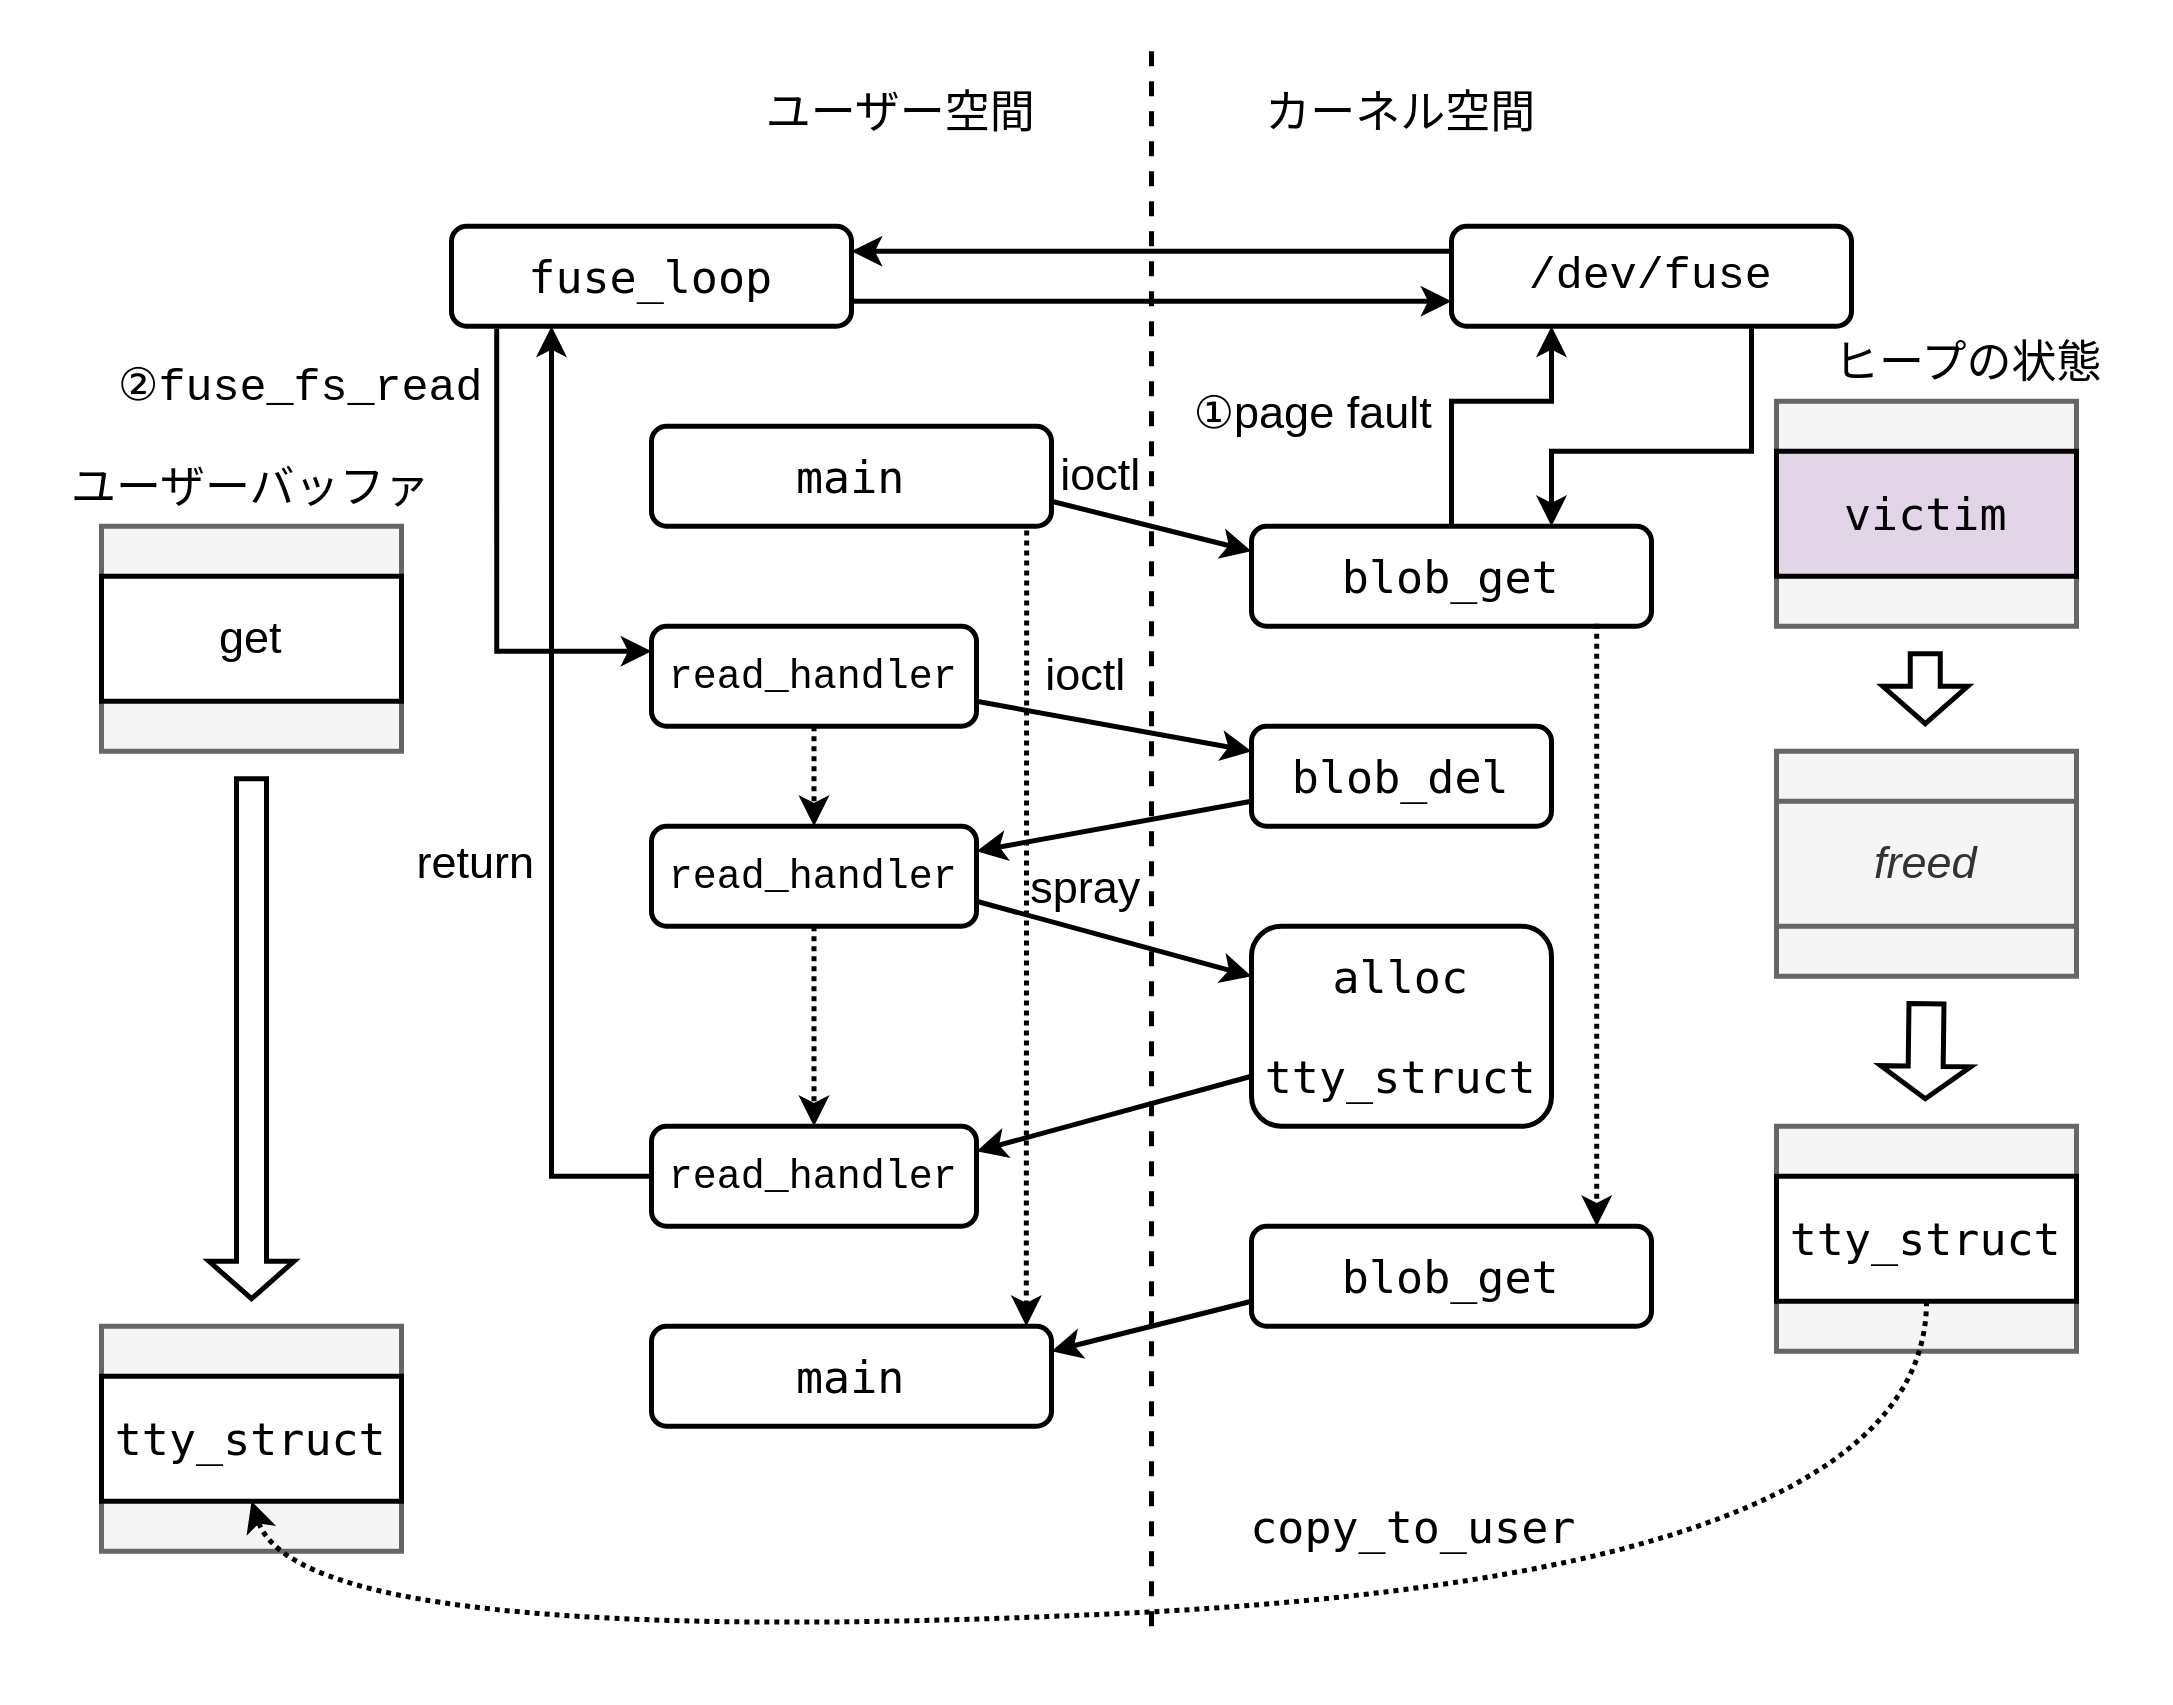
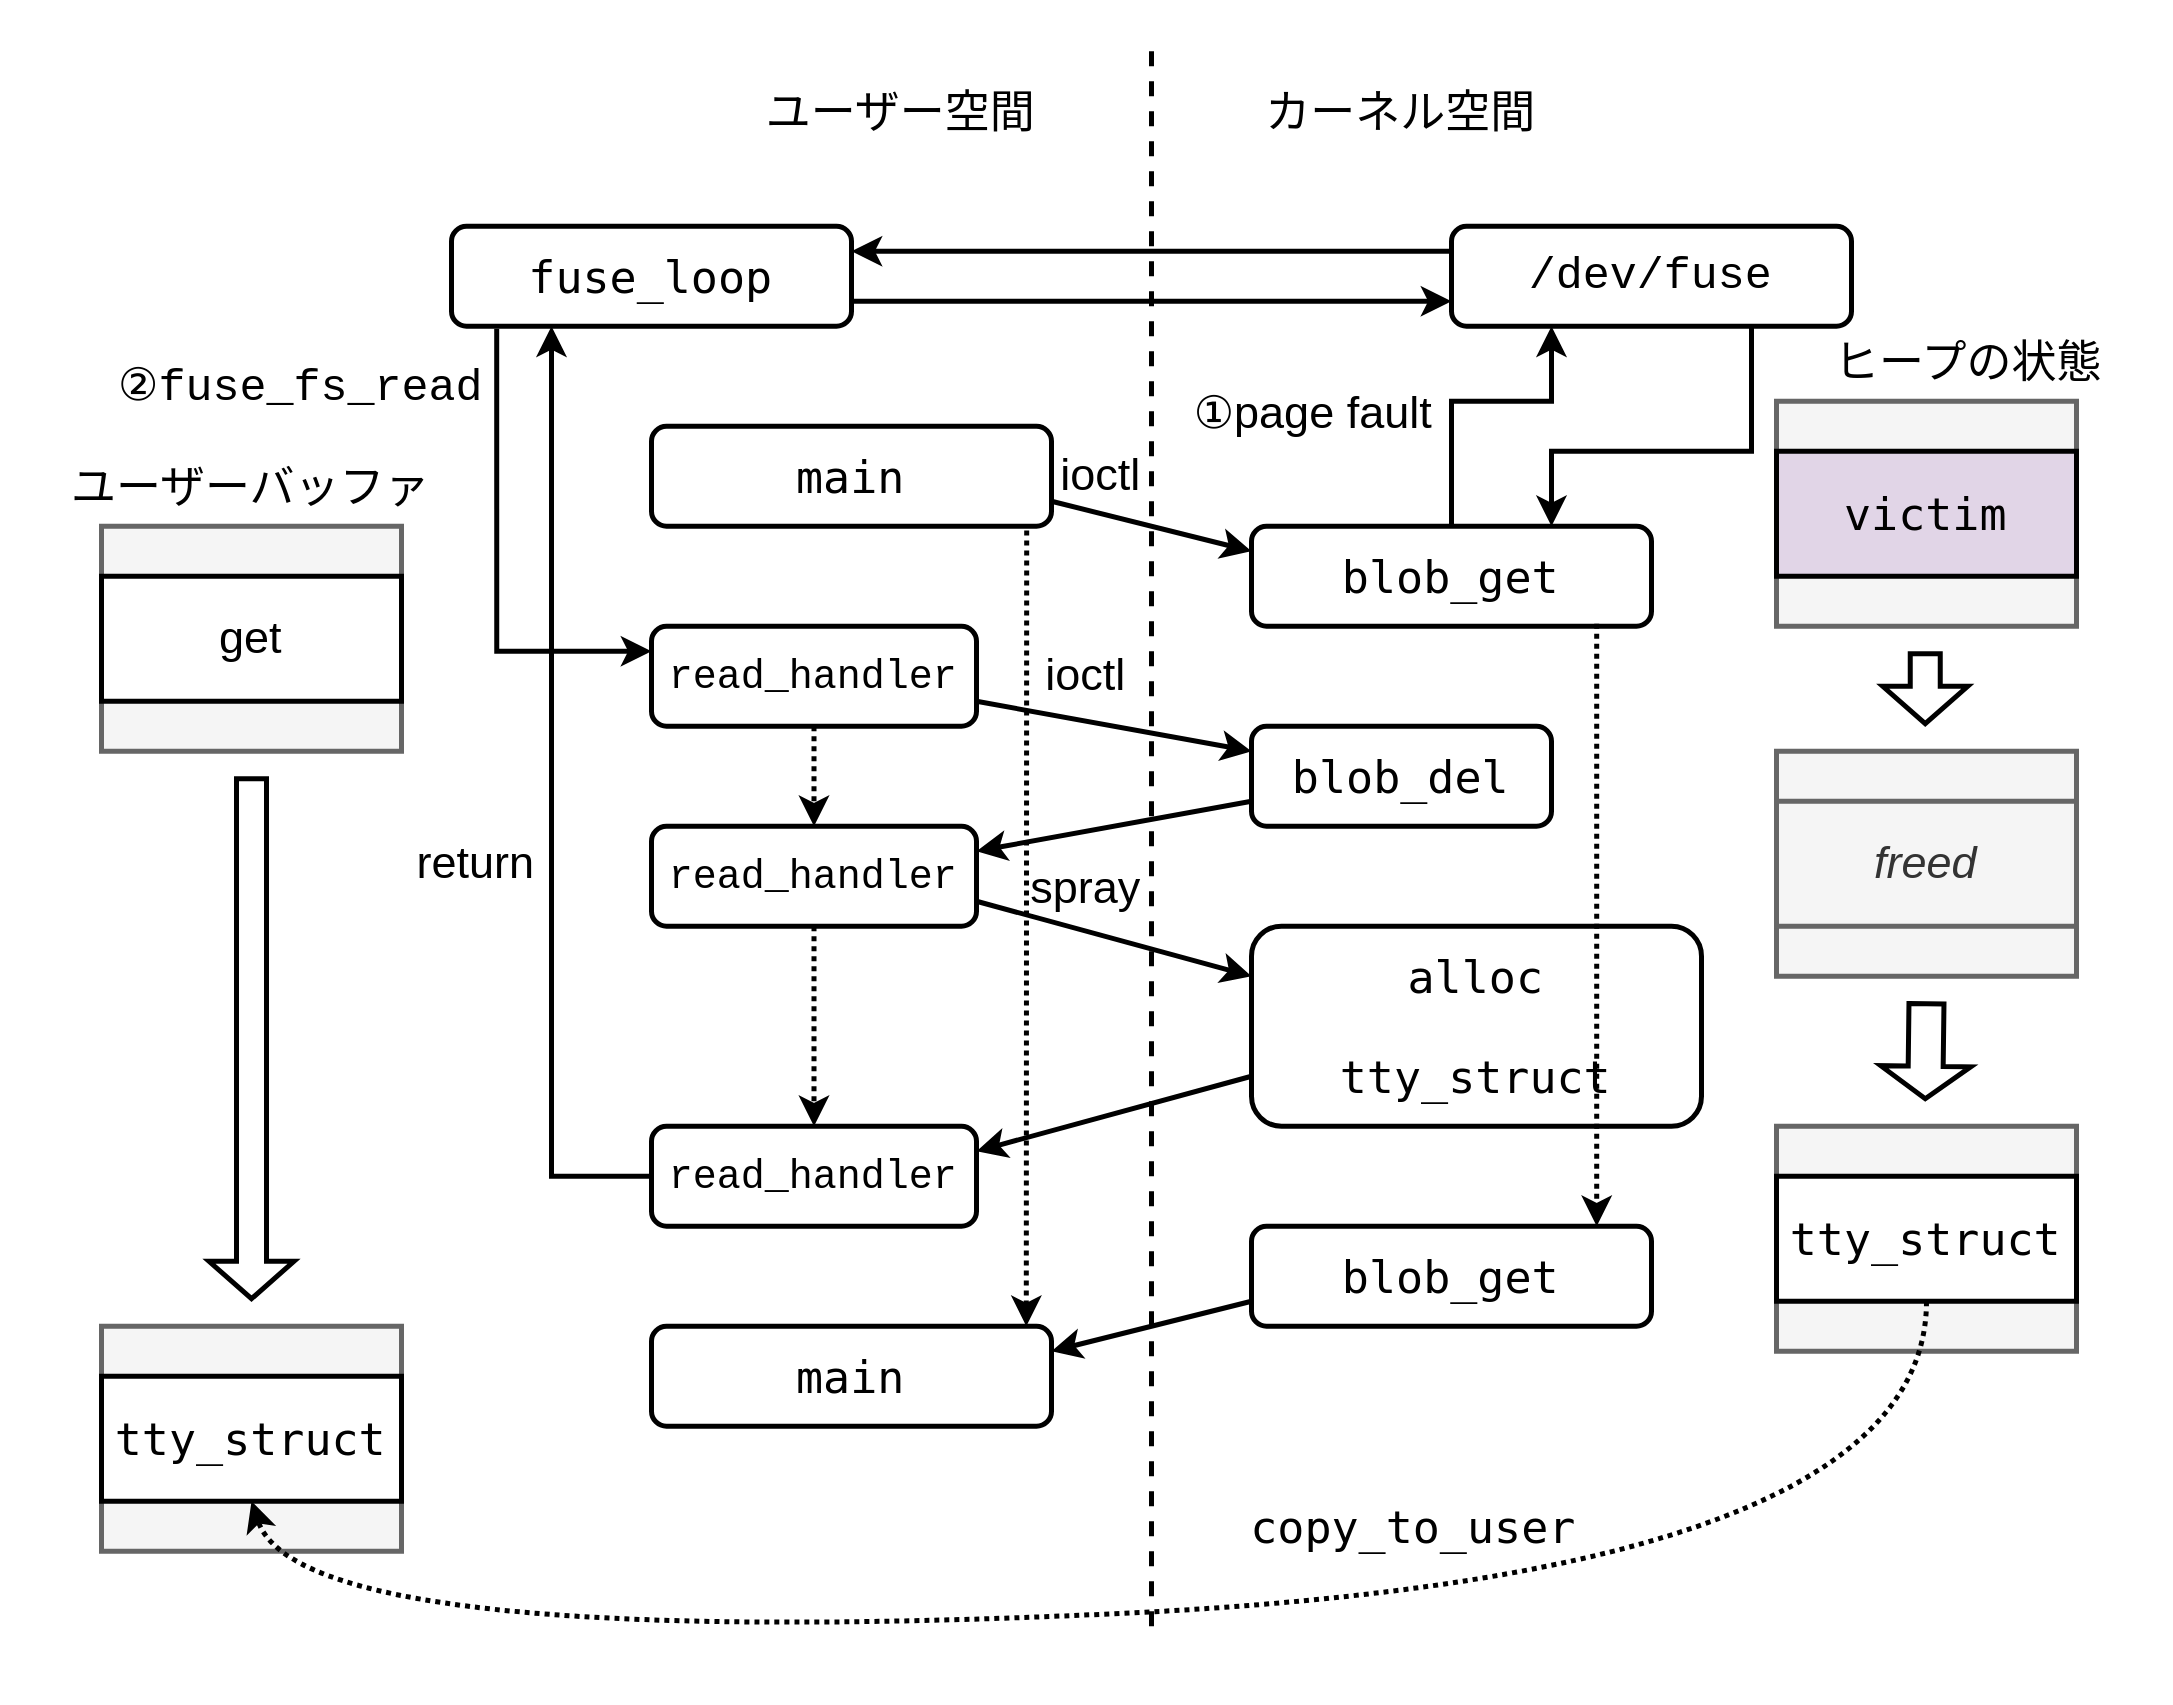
node "alloctty_struct": size 300x200 -> 450x200
